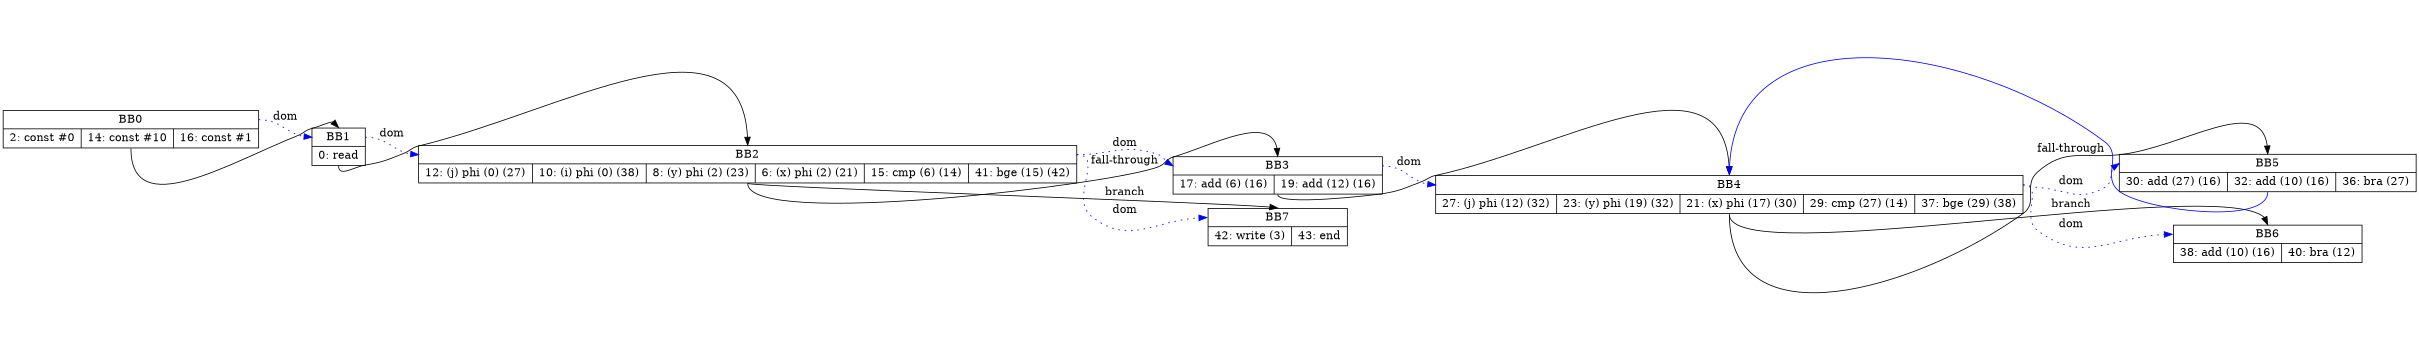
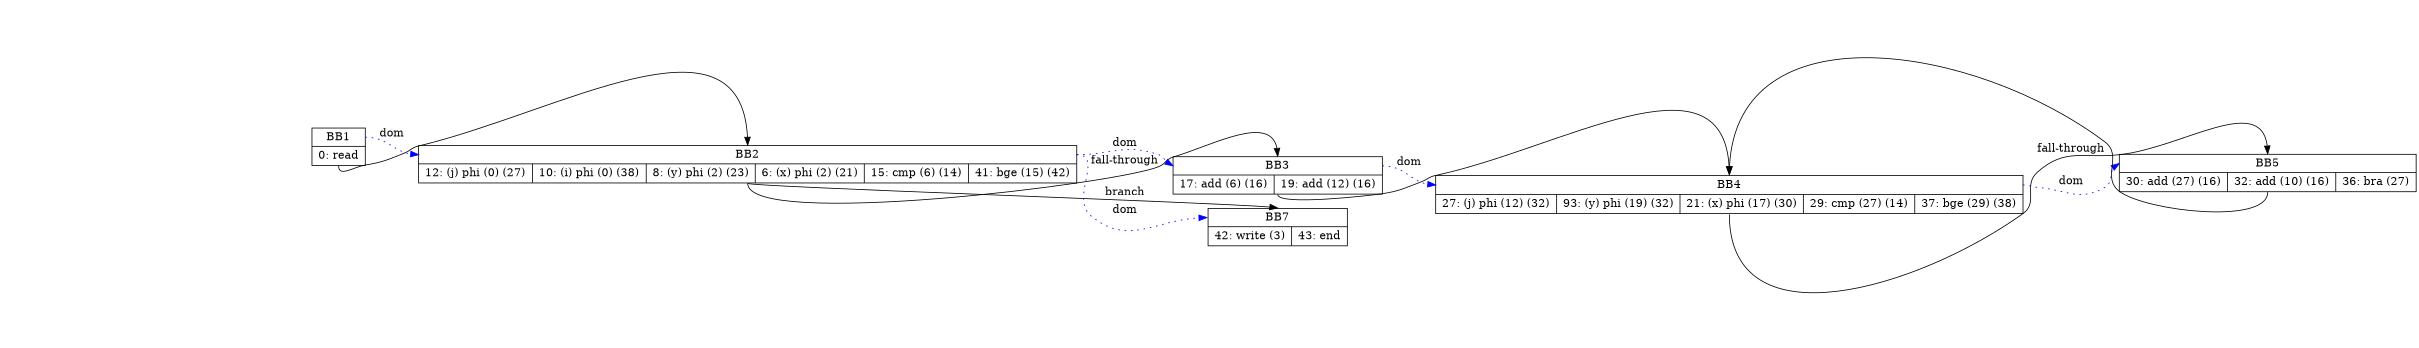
edge "BB5" -> "BB4": color blue -> black
node "BB0": removed
node "BB4": text "23: (y) phi (19) (32)" -> "93: (y) phi (19) (32)"
node "BB6": removed
